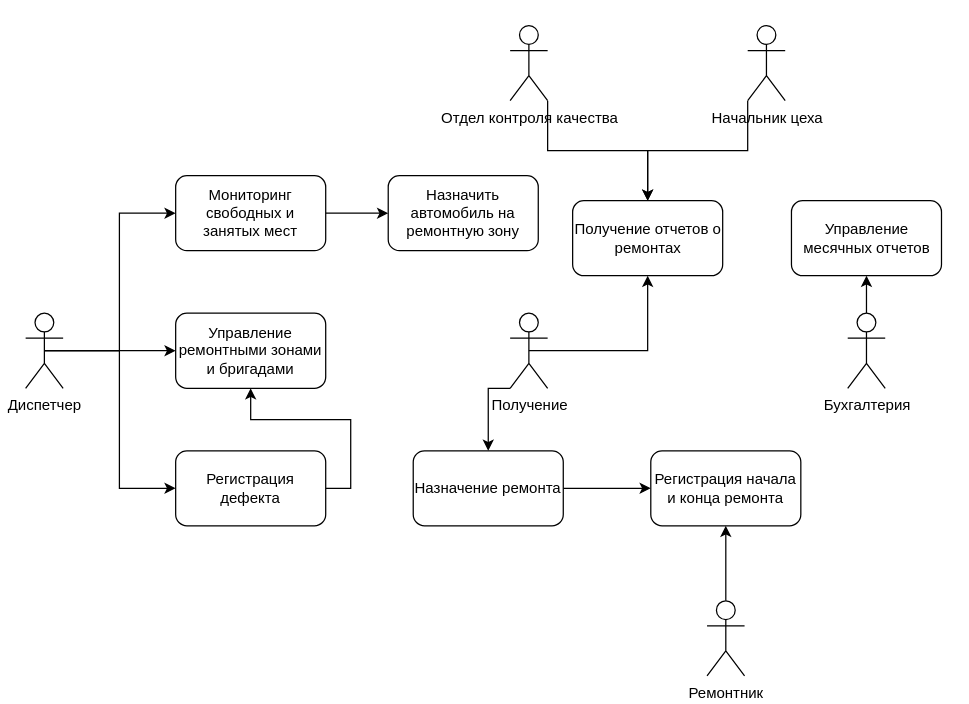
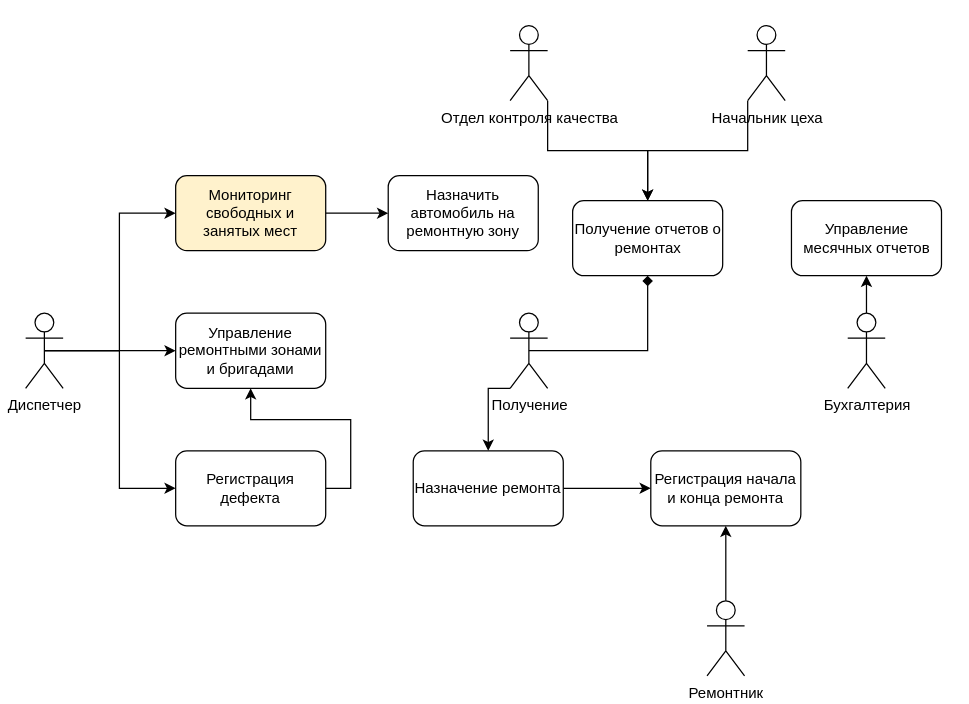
node "Мониторинг свободных и занятых мест": fillcolor #ffffff -> #fff2cc
edge "Получение" -> "Получение отчетов о ремонтах": arrowhead classic -> diamond
